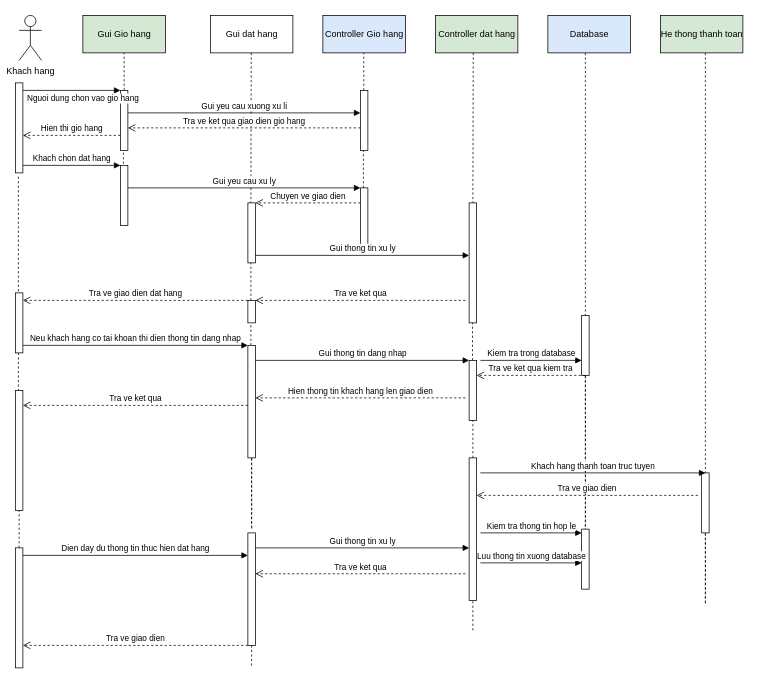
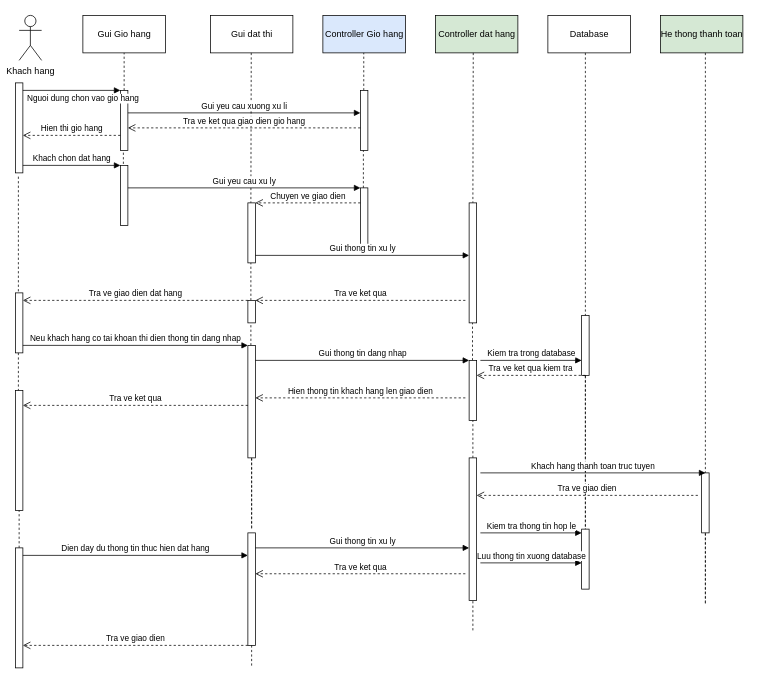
node "Gui Gio hang": fillcolor #d5e8d4 -> #ffffff
node "Gui dat hang": label "Gui dat hang" -> "Gui dat thi"
node "Database": fillcolor #dae8fc -> #ffffff
